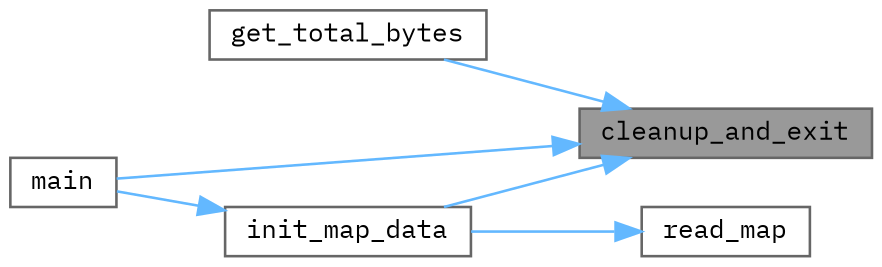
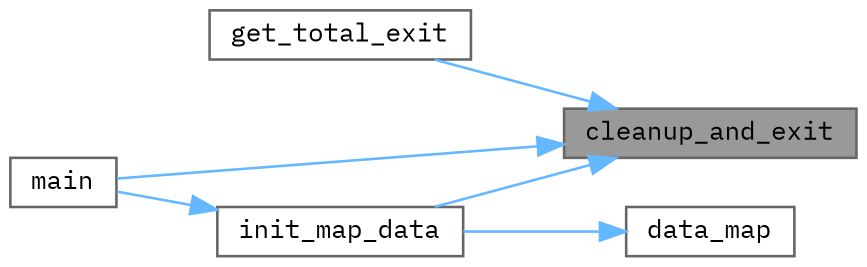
node "get_total_bytes": label "get_total_bytes" -> "get_total_exit"
node "read_map": label "read_map" -> "data_map"
